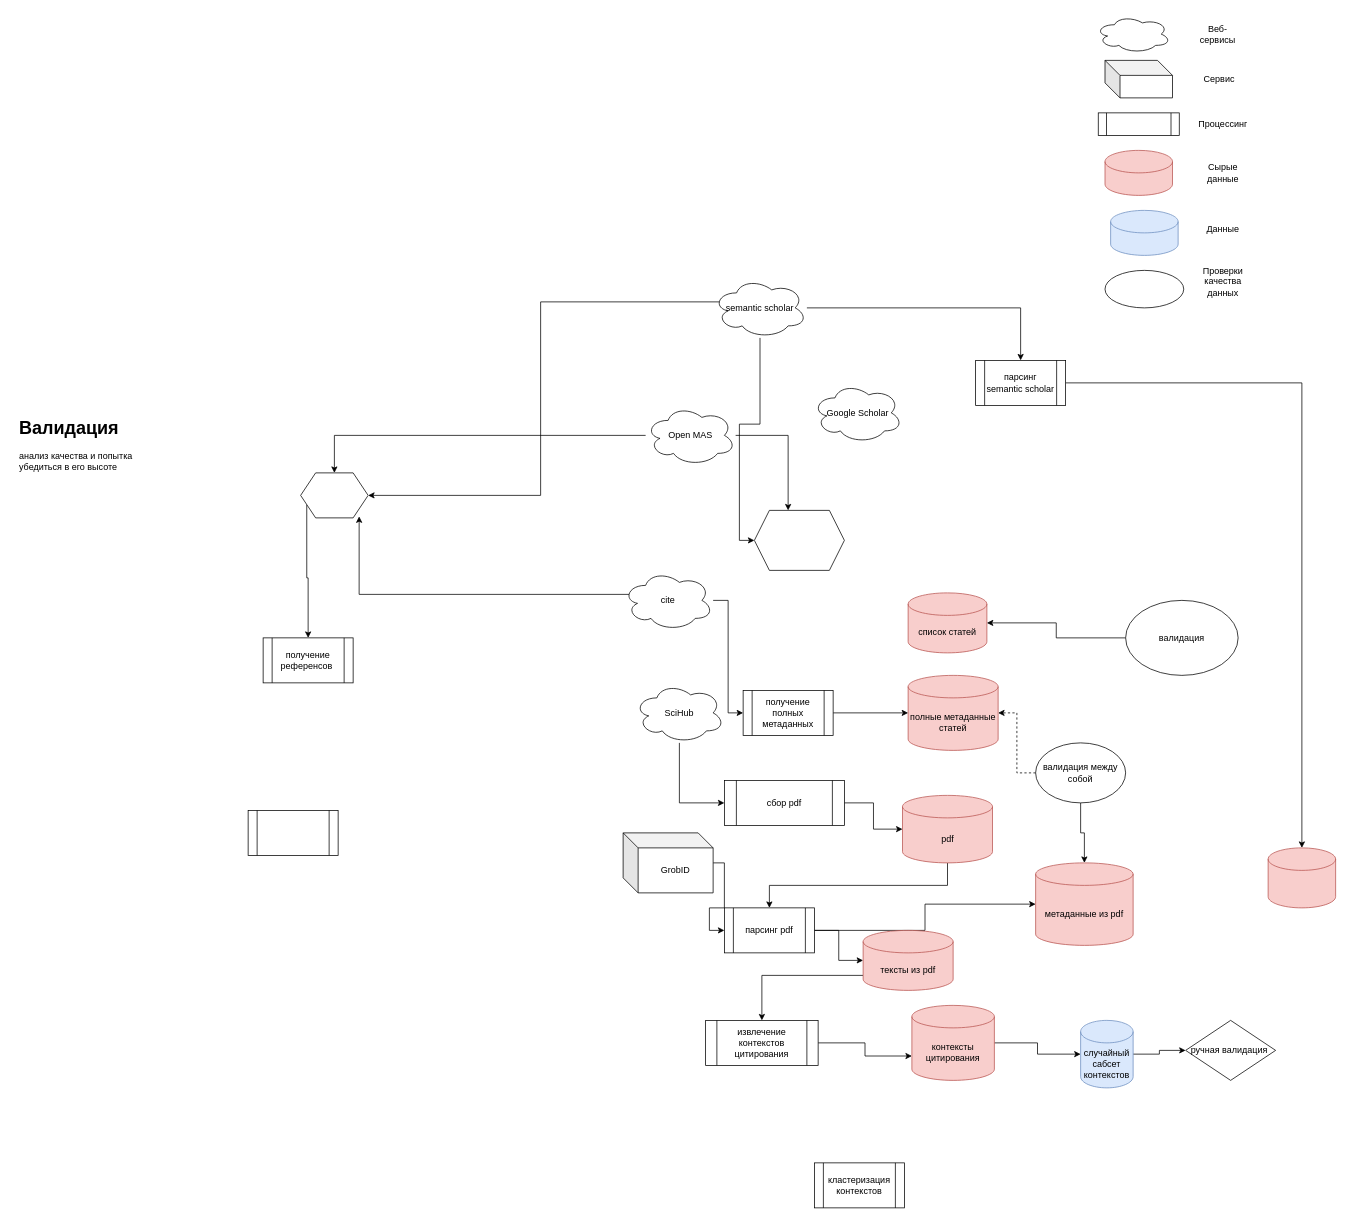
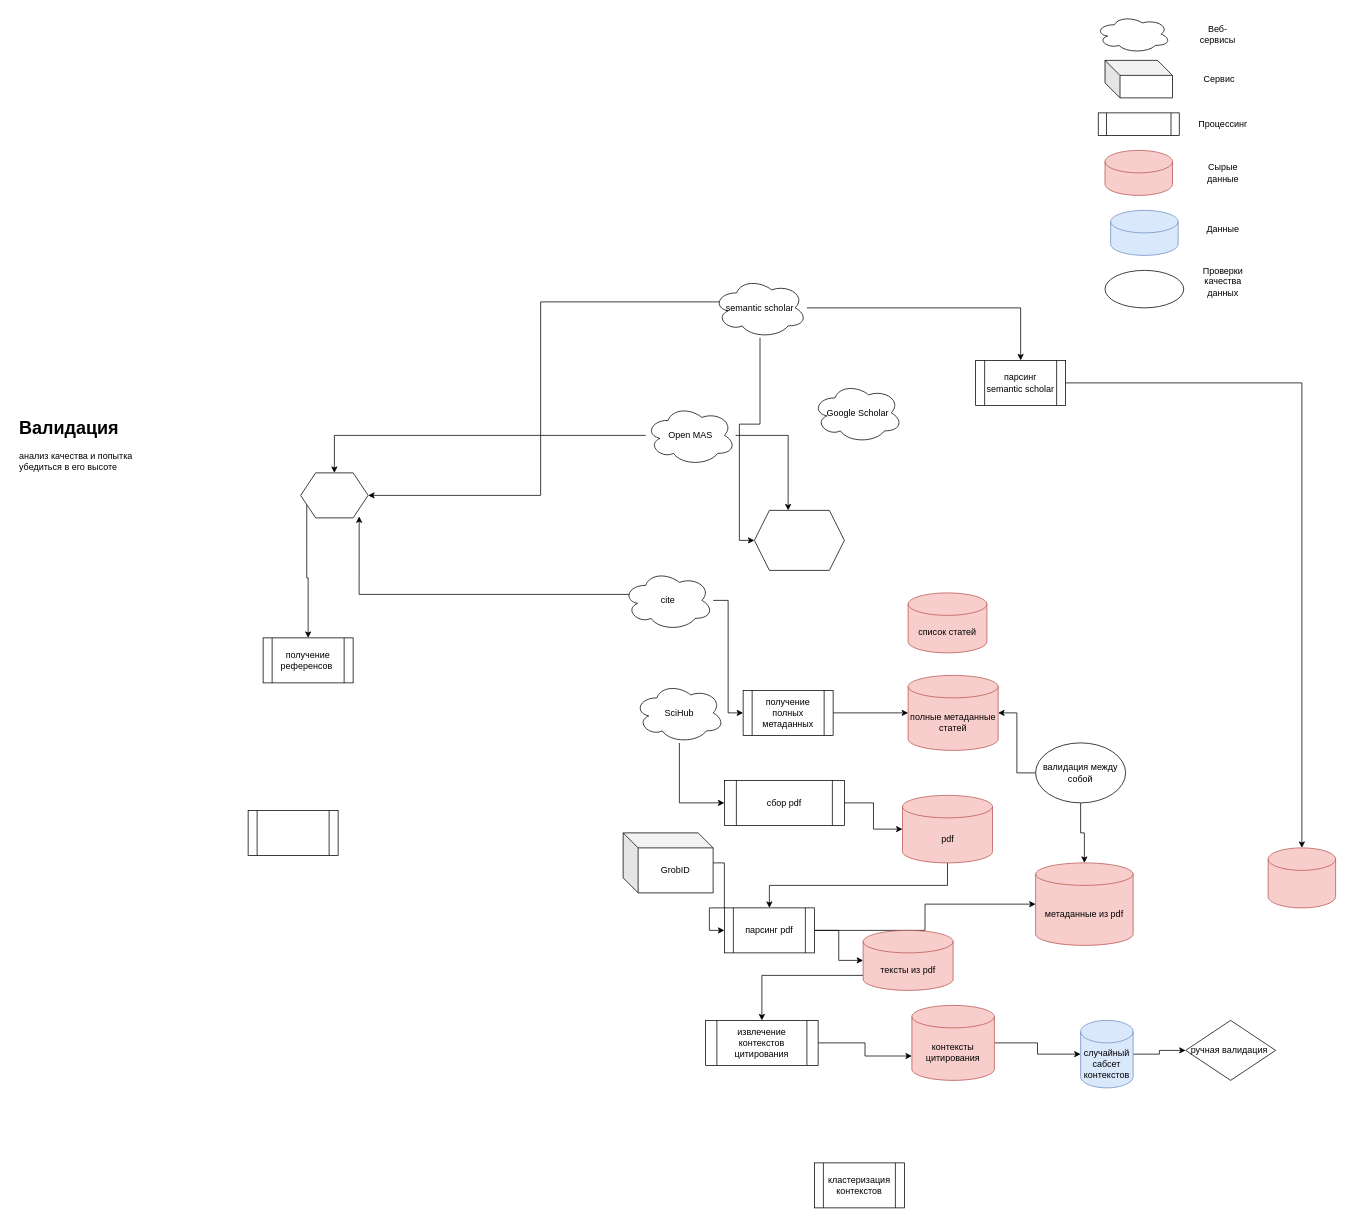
edge "валидация" -> "список статей": removed
node "валидация": removed
edge "валидация между собой" -> "полные метаданные статей": style dashed -> solid
